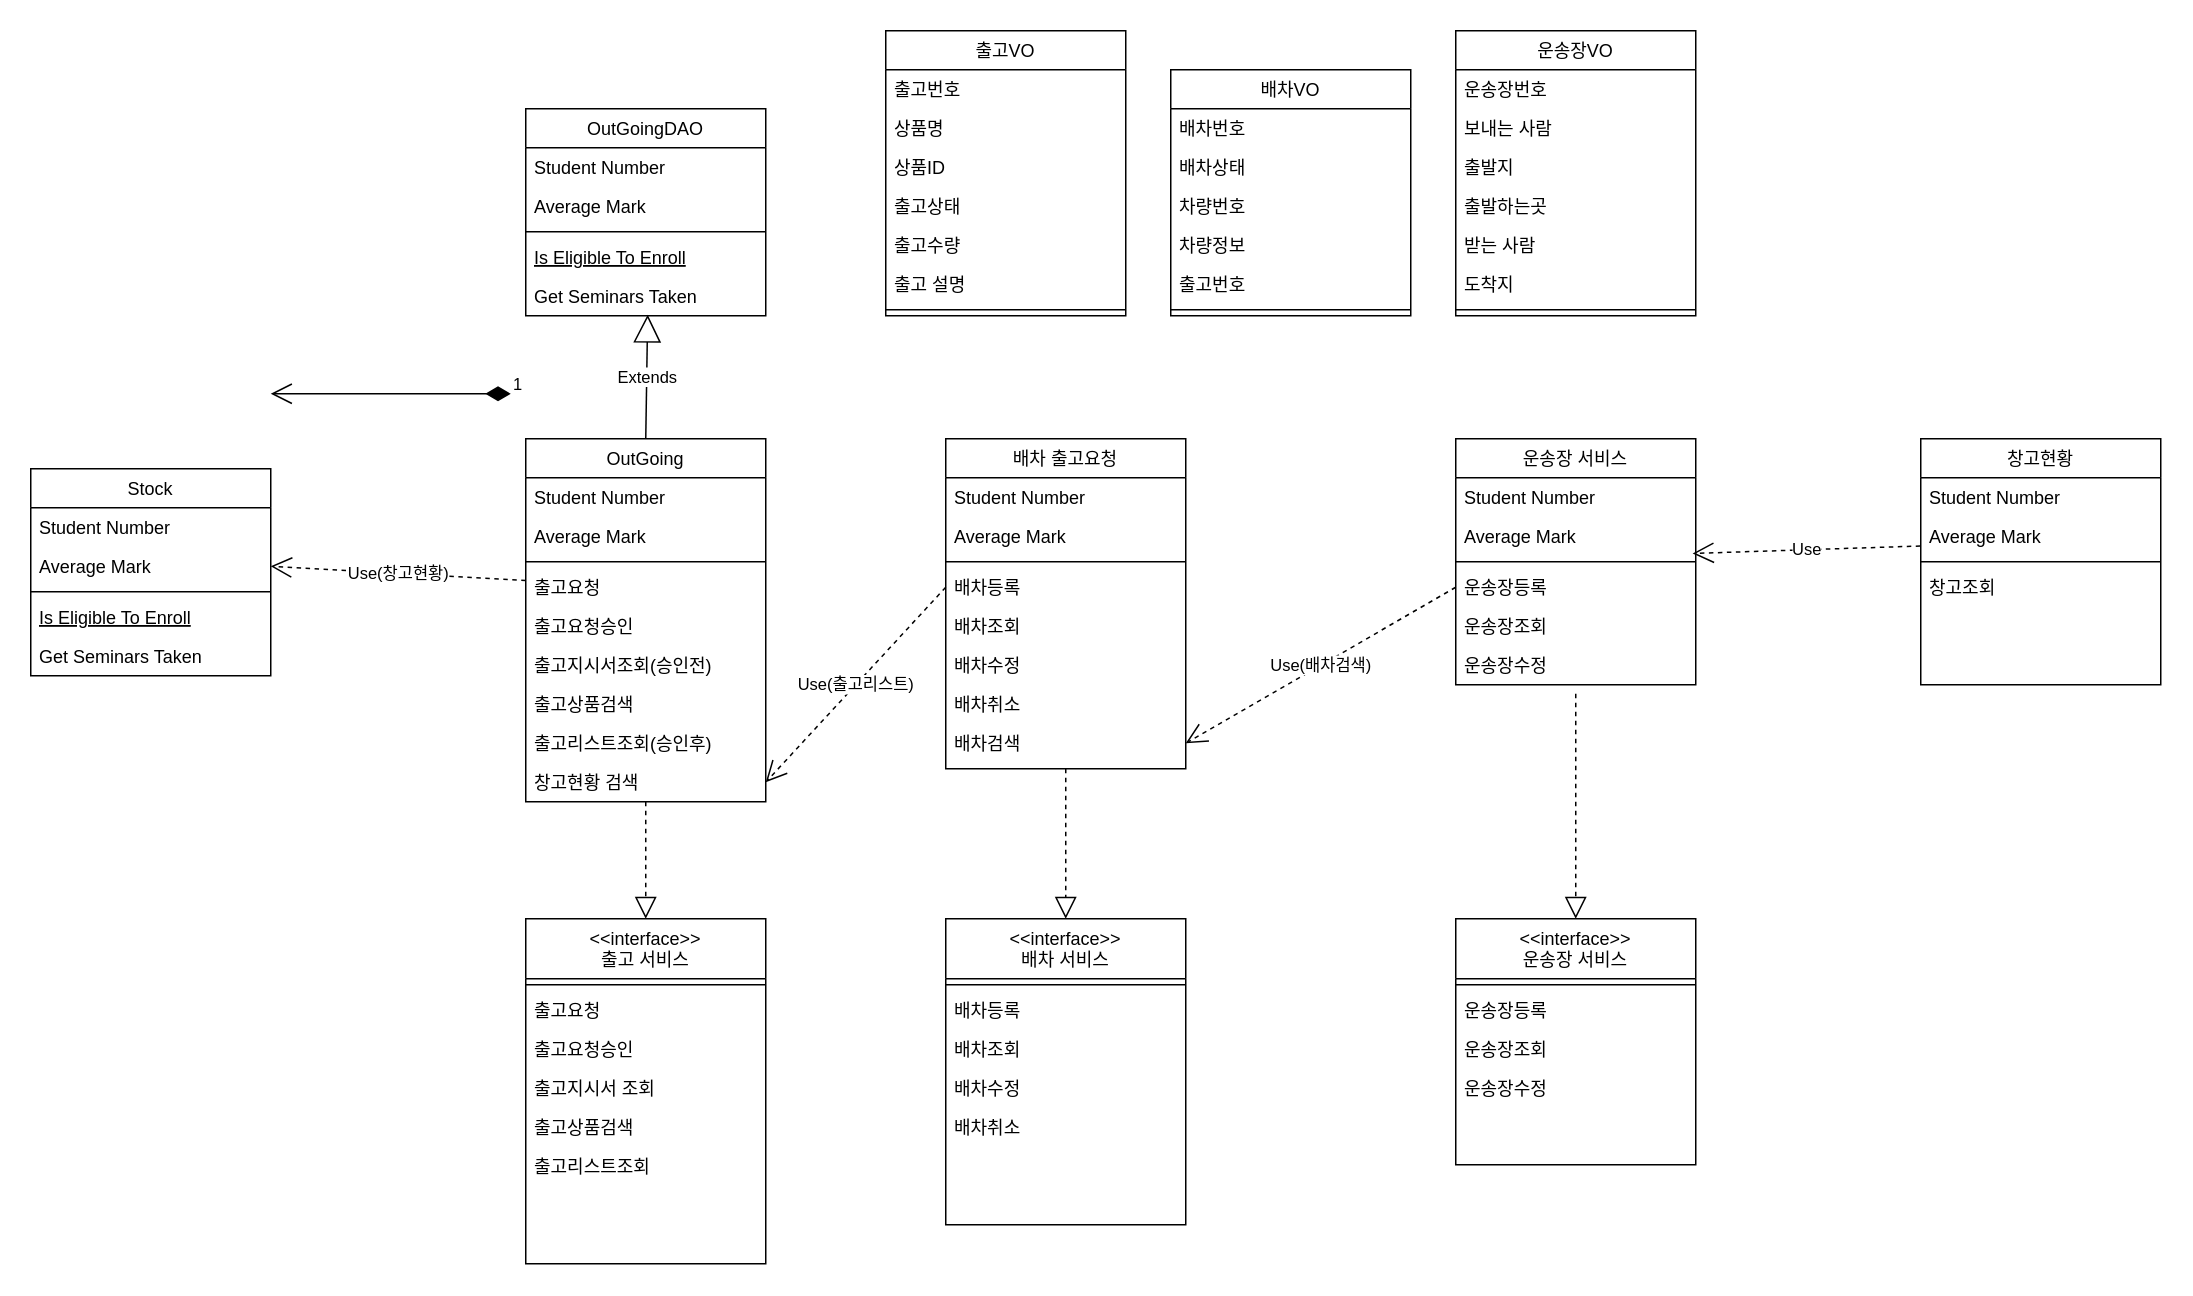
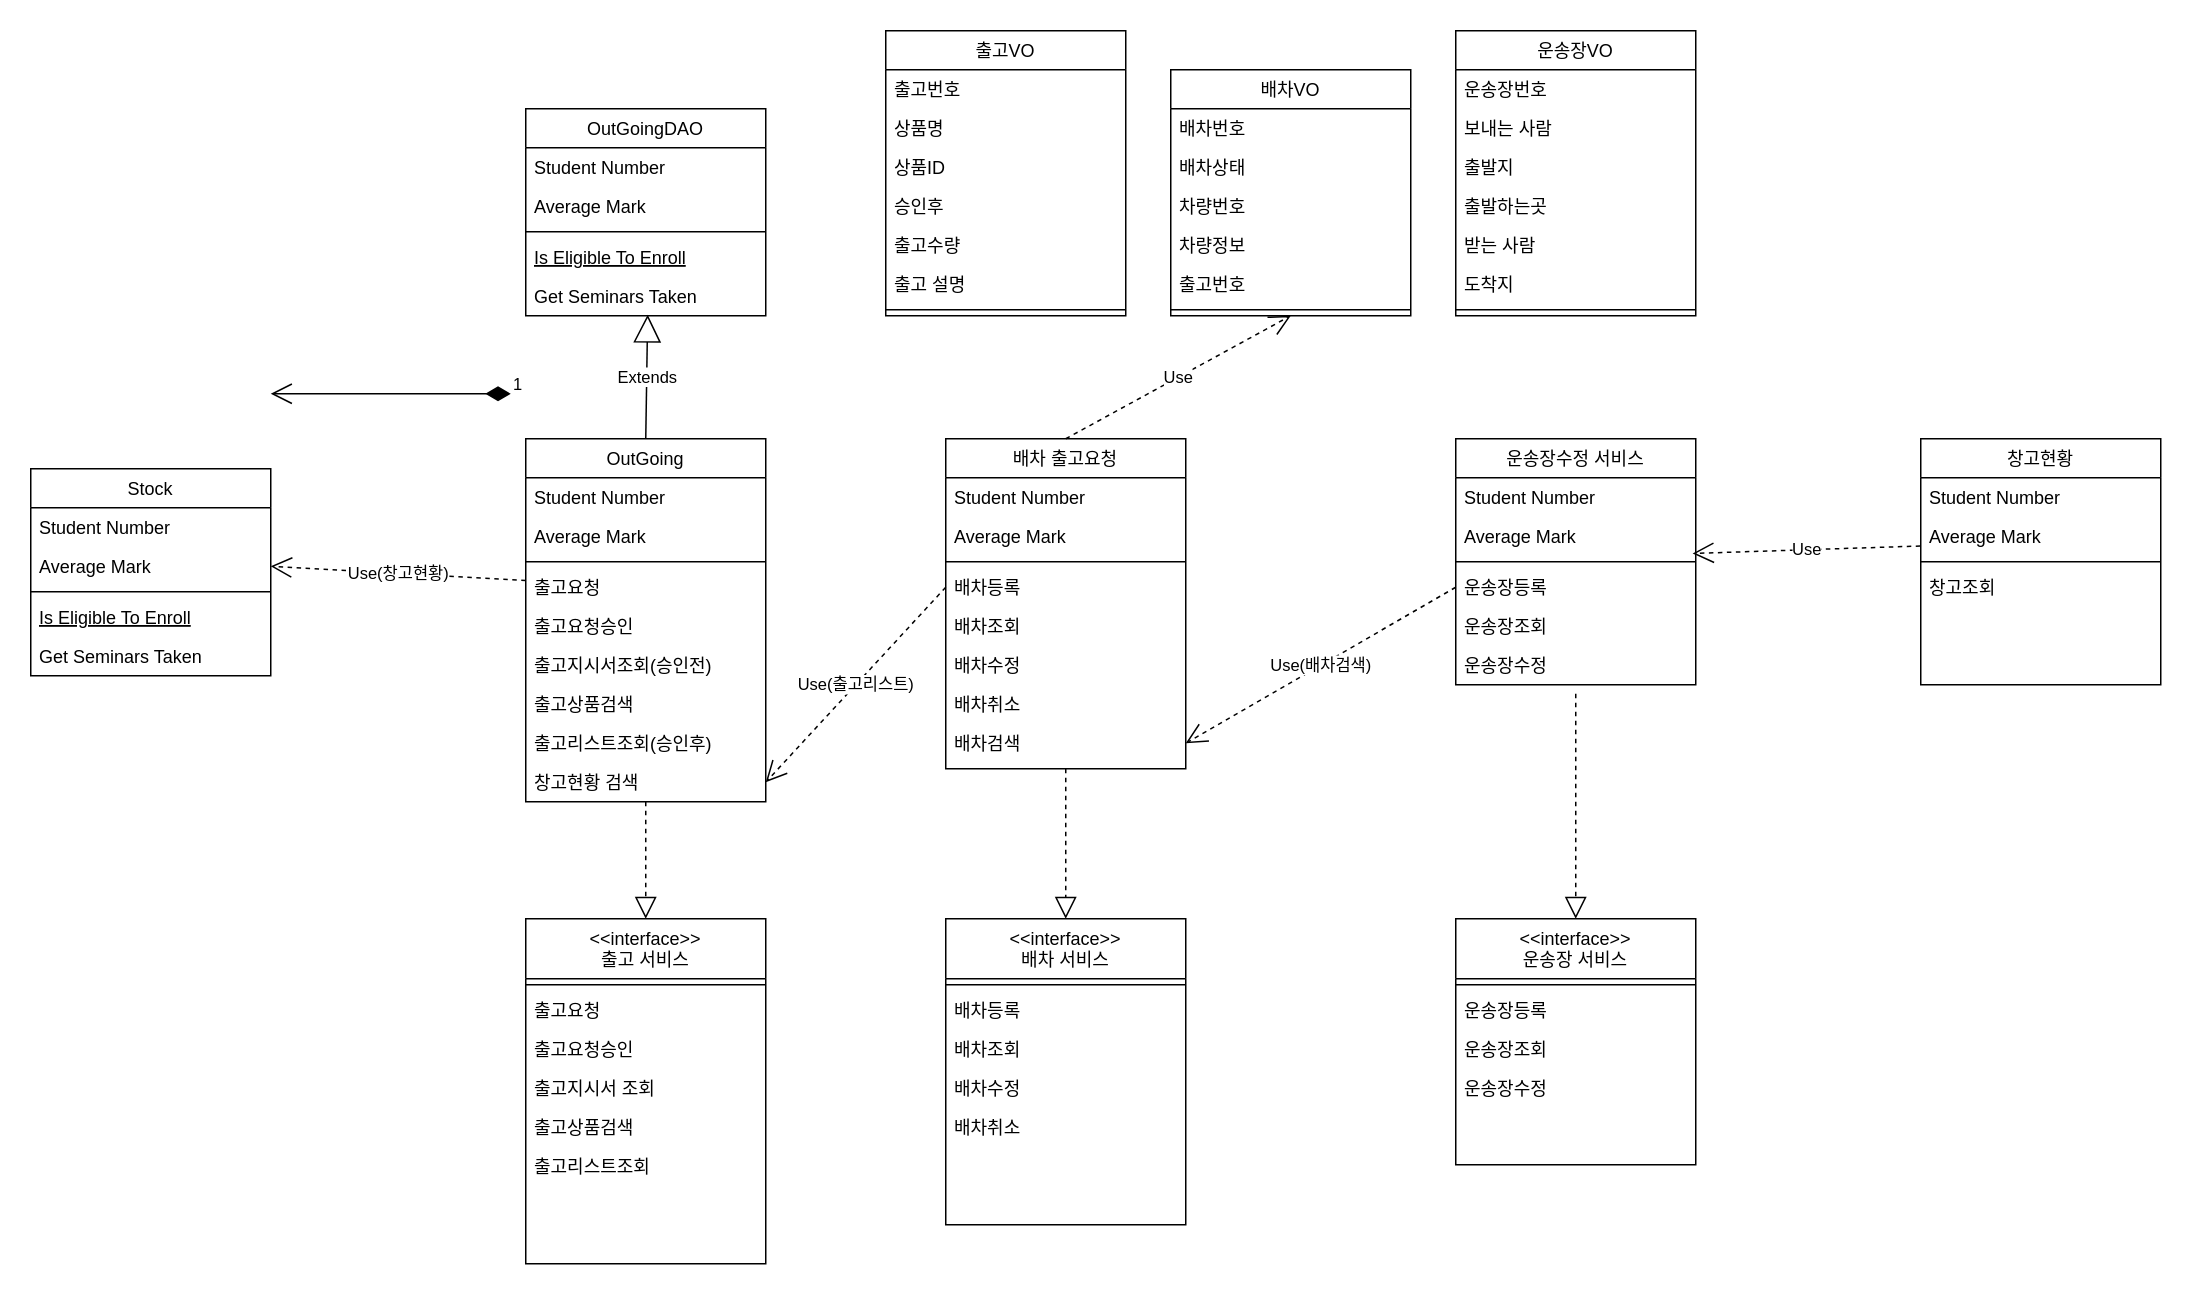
node "출고상태": label "출고상태" -> "승인후"
edge "배차 출고요청" -> "배차VO": added, label "Use"
node "운송장 서비스": label "운송장 서비스" -> "운송장수정 서비스"
